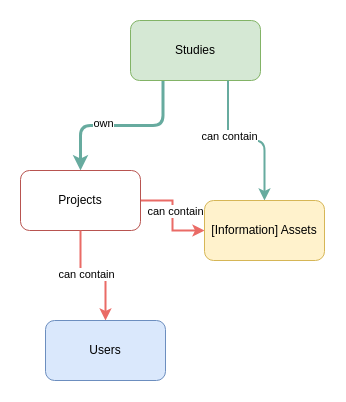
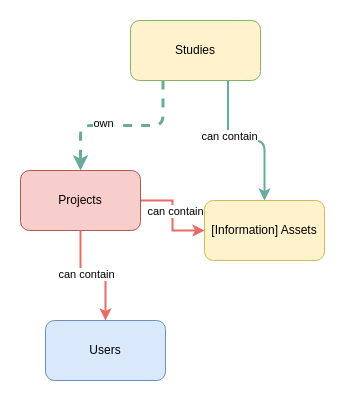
node "Studies": fillcolor #d5e8d4 -> #fff2cc
edge "Studies" -> "Projects": style solid -> dashed
node "Projects": fillcolor #ffffff -> #f8cecc
